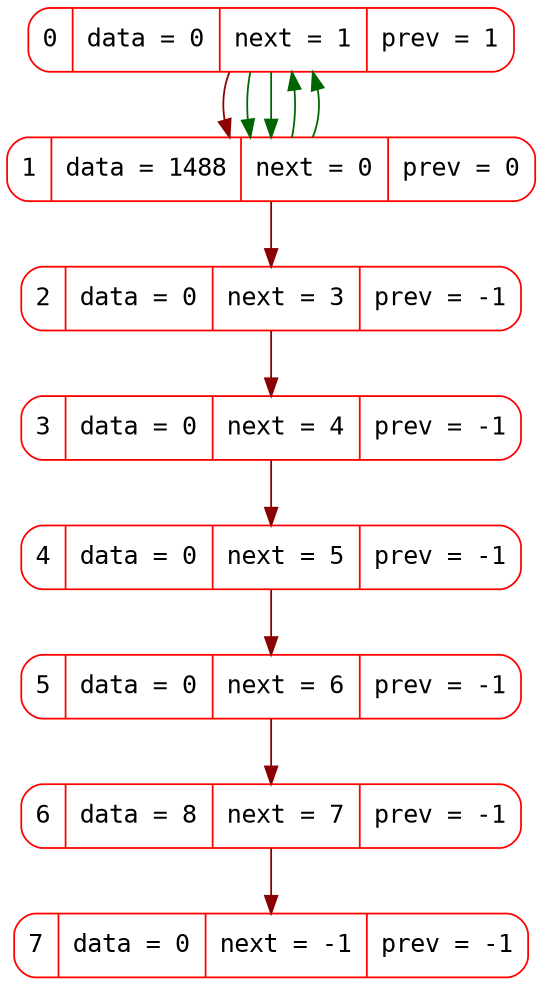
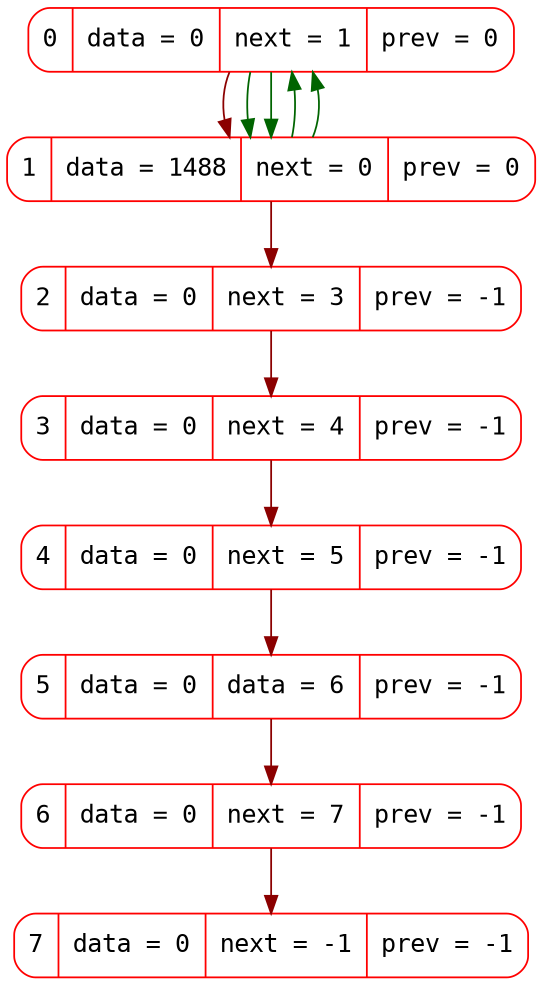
node "0": text "prev = 1" -> "prev = 0"
node "5": text "next = 6" -> "data = 6"
node "6": text "data = 8" -> "data = 0"
